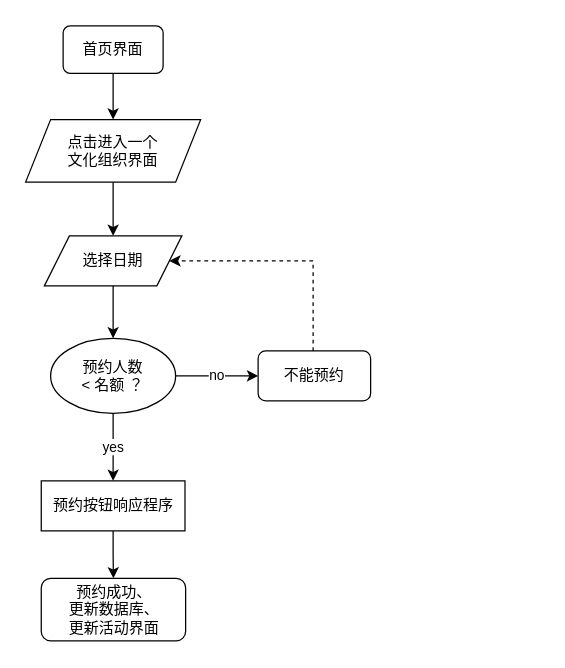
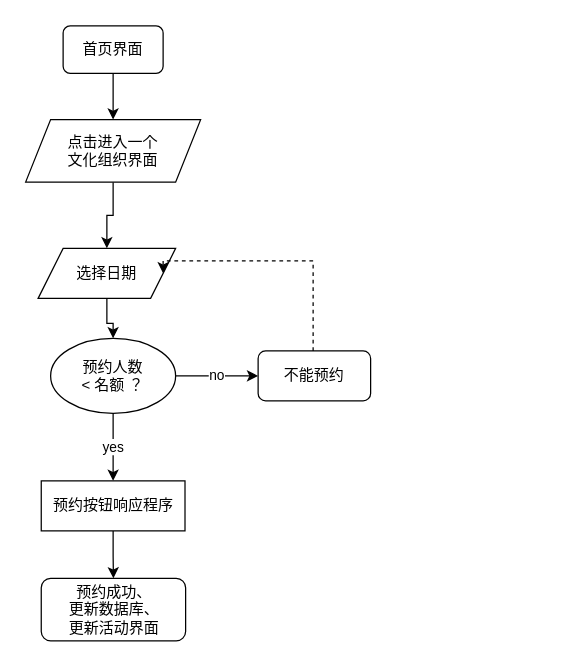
node "选择日期": moved (113, 261) -> (107, 273)
